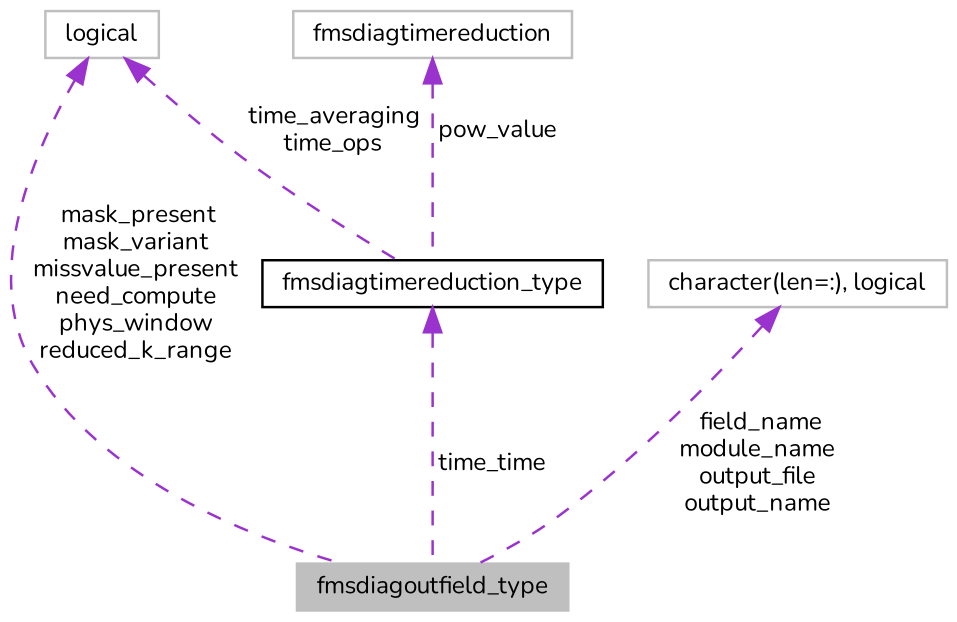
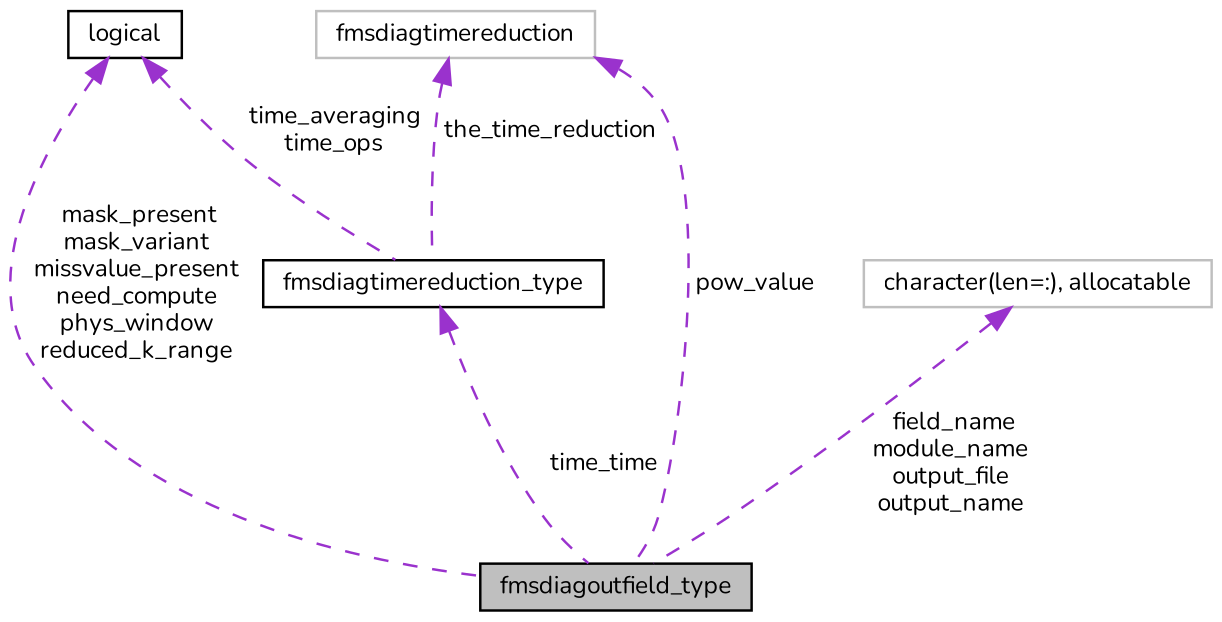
node "logical": color grey75 -> black
edge "fmsdiagtimereduction_type" -> "fmsdiagtimereduction": label " pow_value" -> " the_time_reduction"
node "character(len=:), logical": label "character(len=:), logical" -> "character(len=:), allocatable"
edge "fmsdiagoutfield_type" -> "fmsdiagtimereduction": added, label "pow_value"
node "fmsdiagoutfield_type": color grey75 -> black
